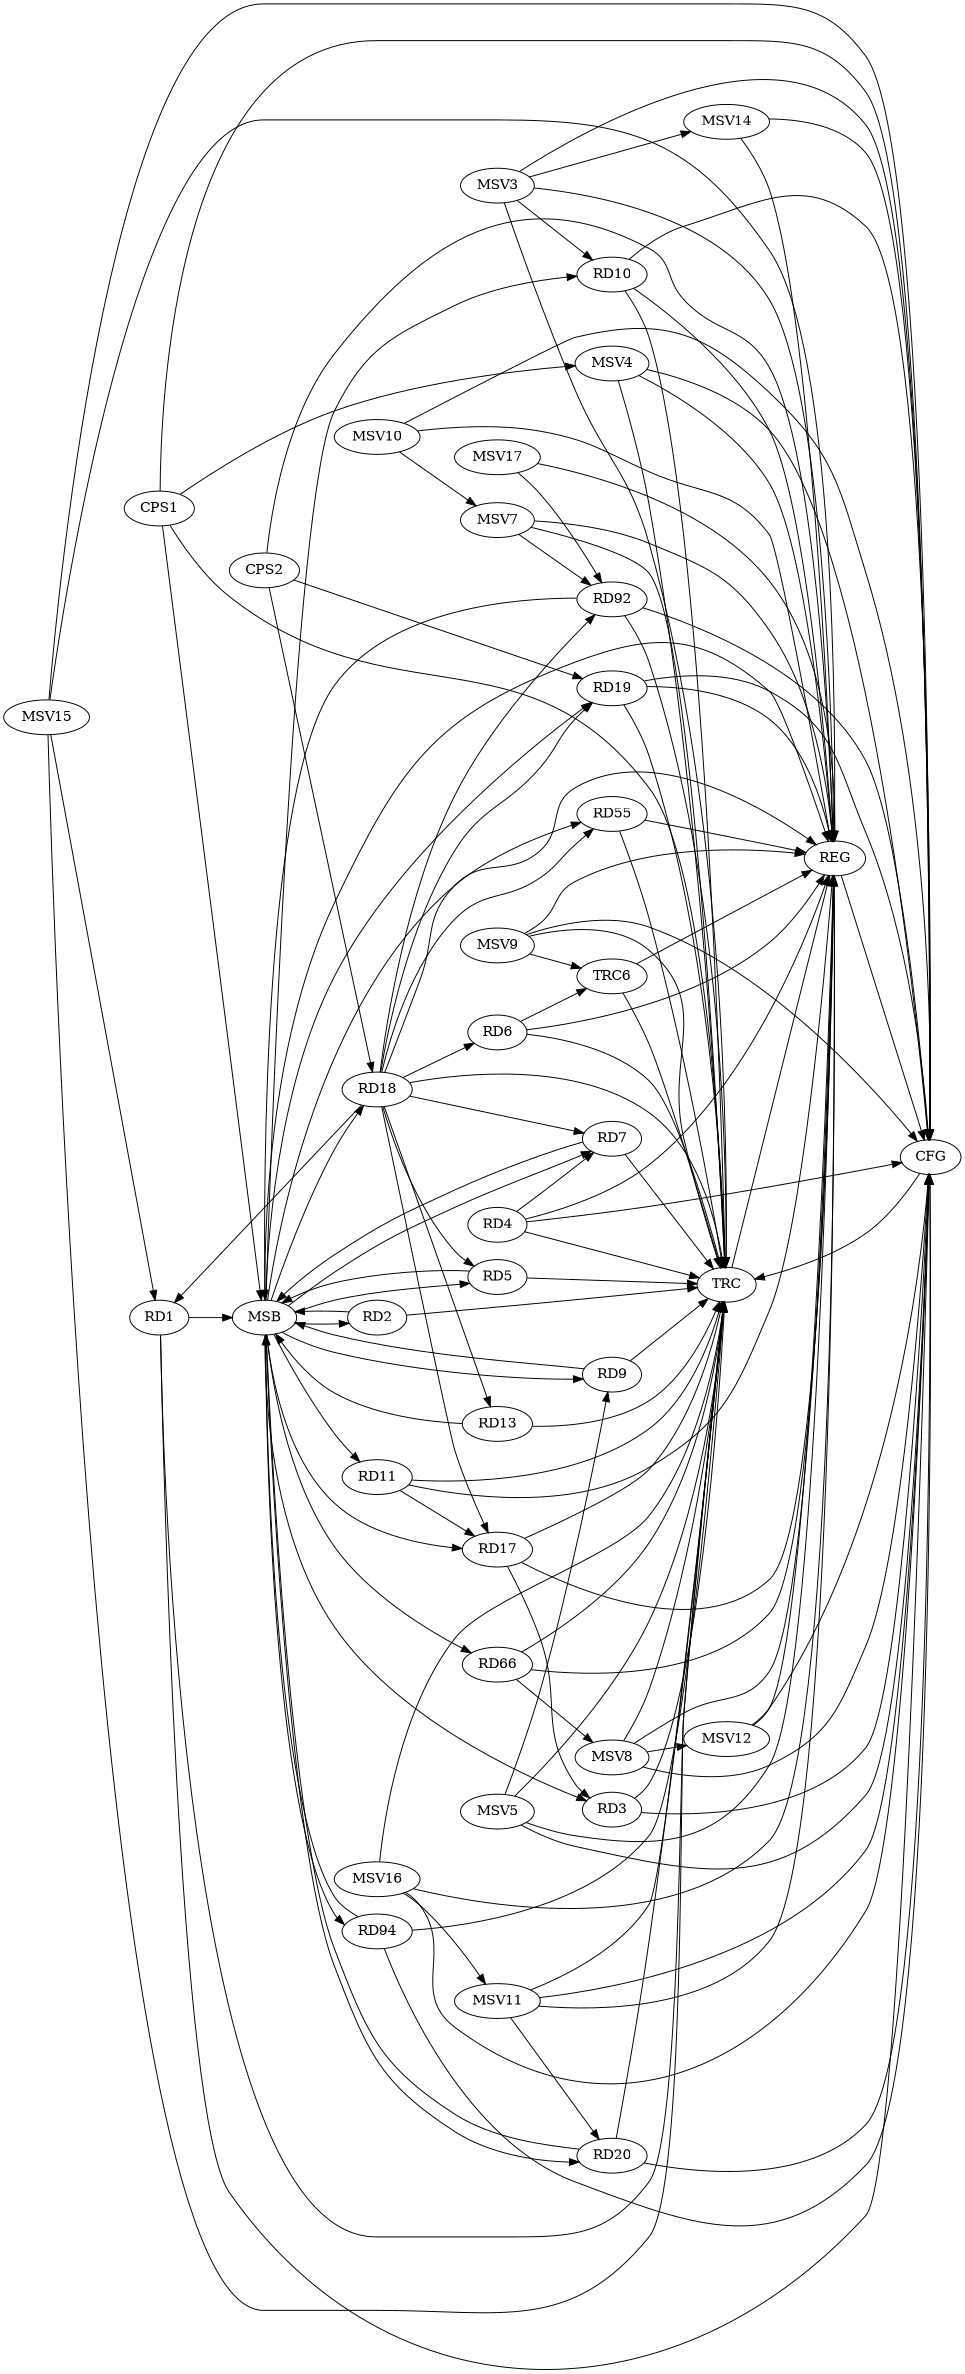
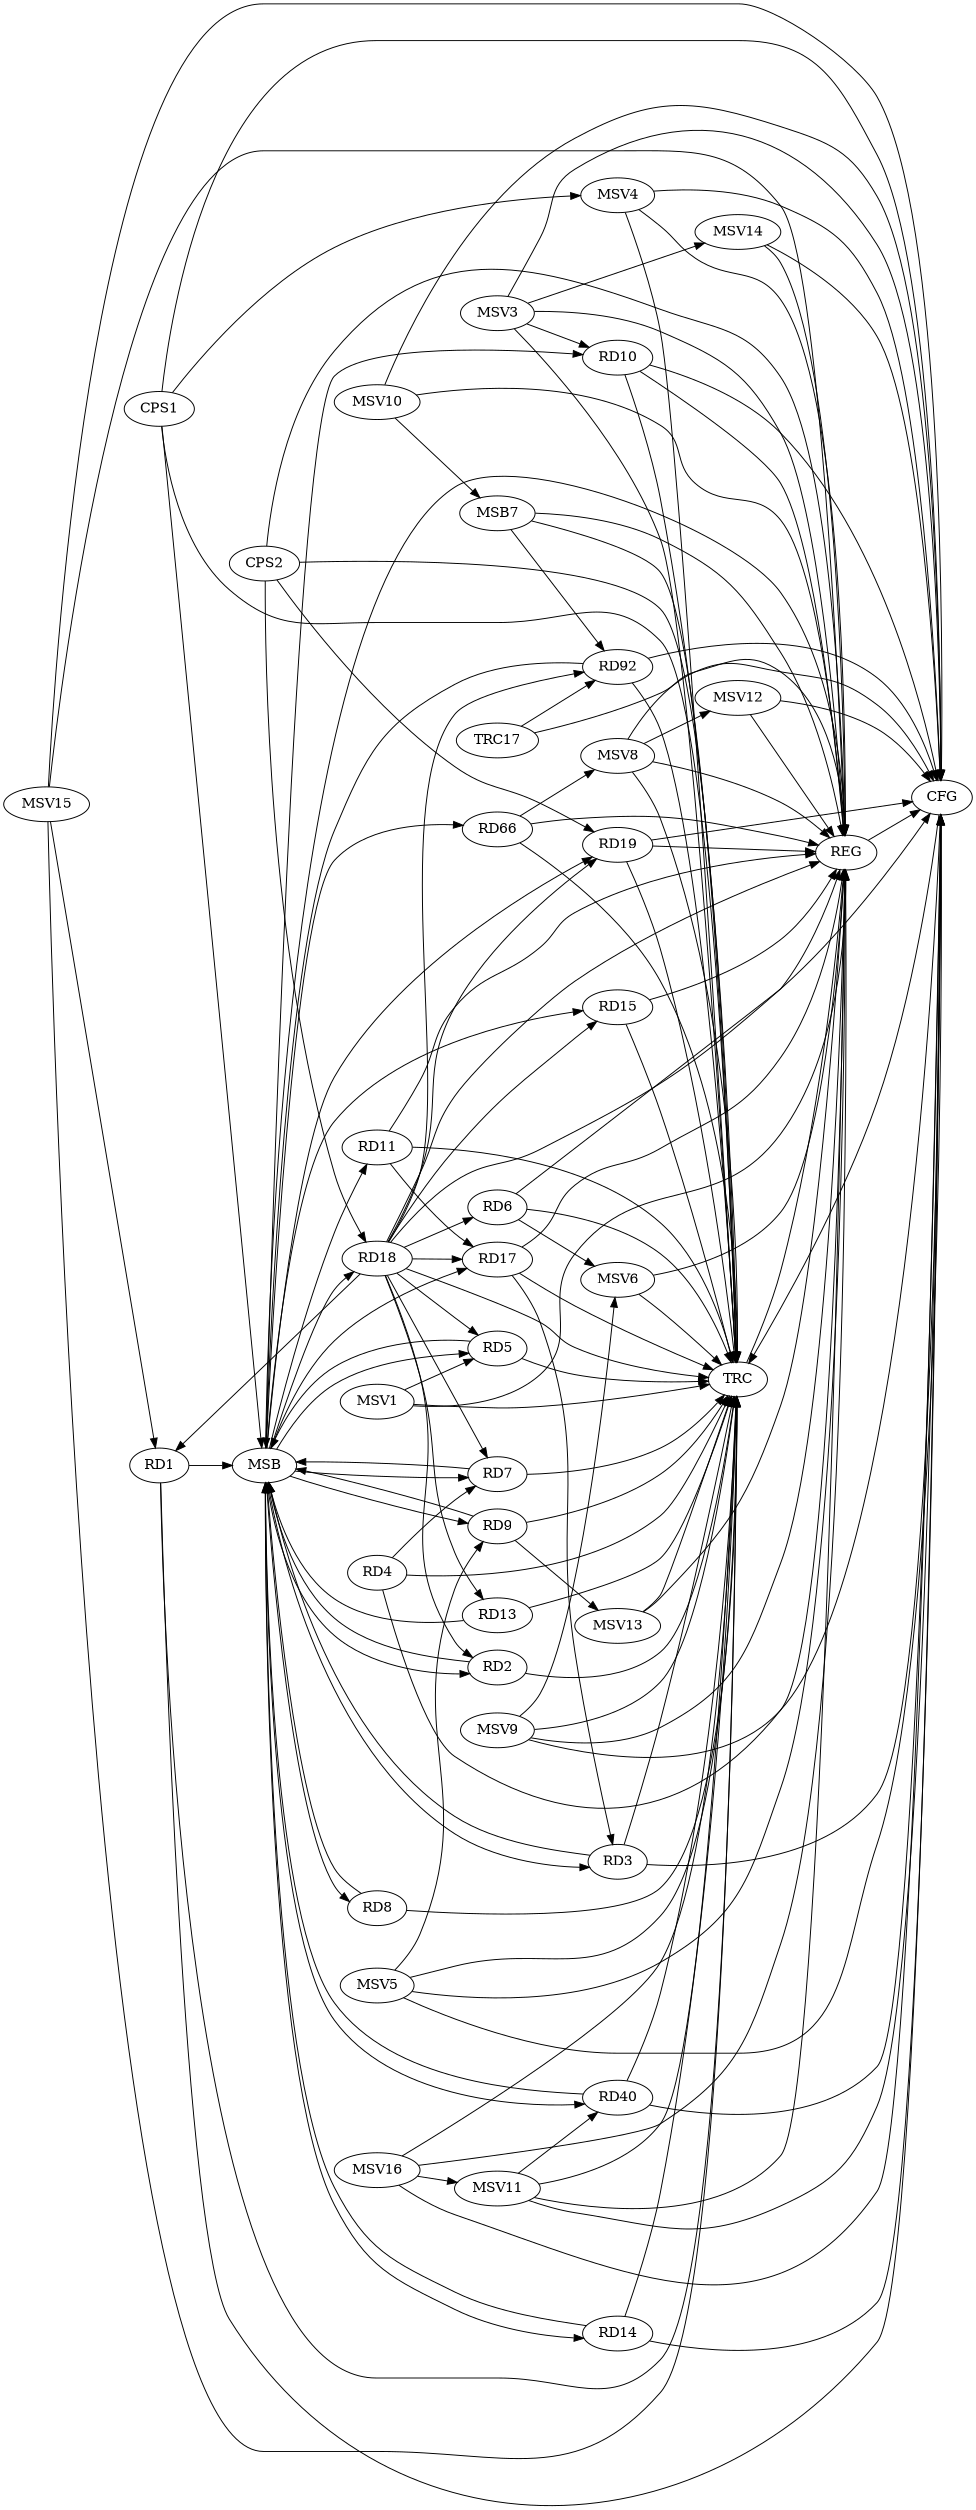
node "MSV17": label "MSV17" -> "TRC17"
node "MSV7": label "MSV7" -> "MSB7"
edge "CPS2" -> "TRC": added
node "RD55": label "RD55" -> "RD15"
node "TRC6": label "TRC6" -> "MSV6"
edge "RD4" -> "CFG": now "RD18" -> "CFG"
node "MSV1": added
edge "RD18" -> "RD2": added
node "MSV13": added
edge "RD3" -> "MSB": added
node "RD8": added
node "RD94": label "RD94" -> "RD14"
node "RD20": label "RD20" -> "RD40"
